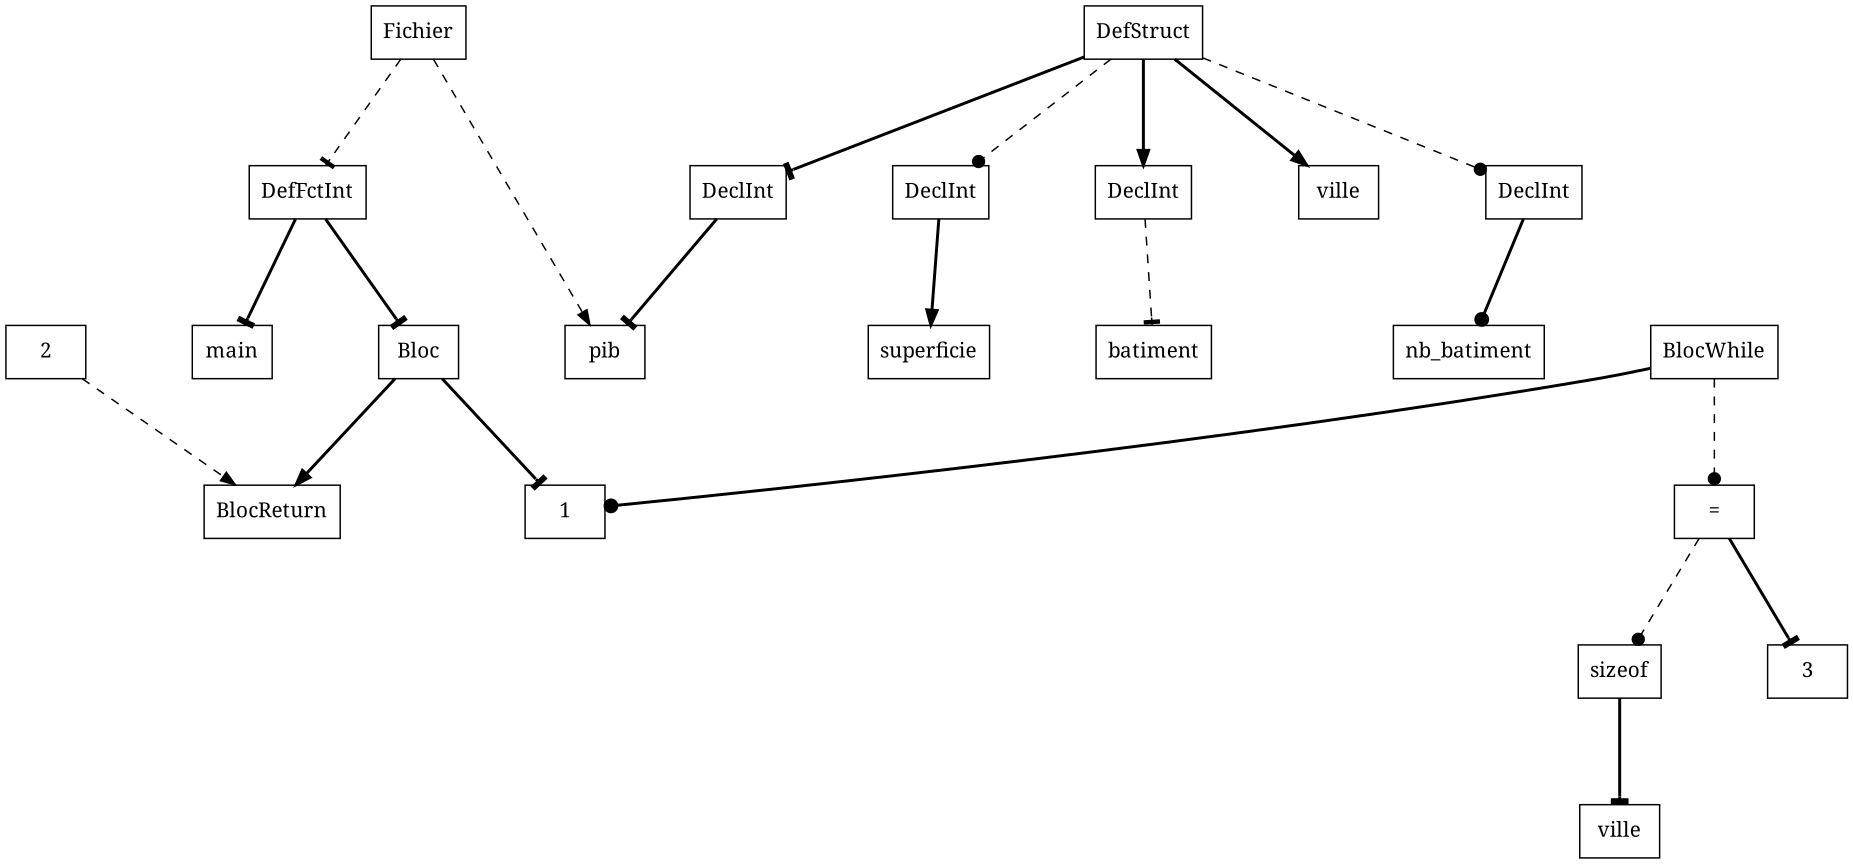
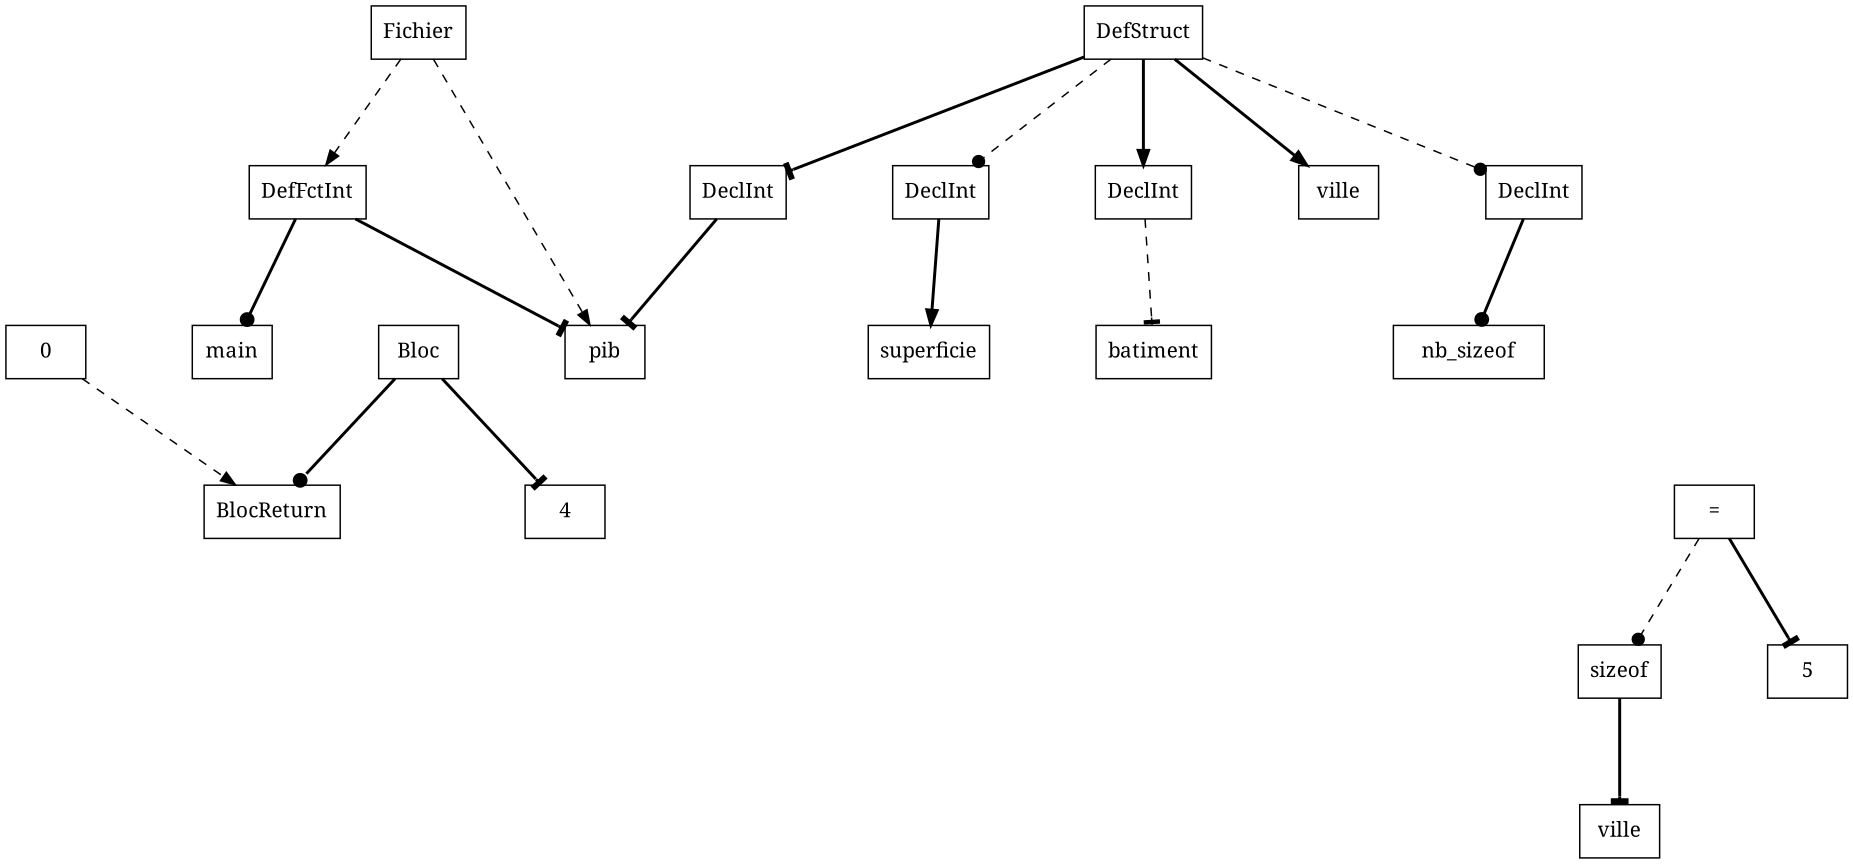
edge "Fichier" -> "DefFctInt": arrowhead tee -> normal
edge "DefFctInt" -> "main": arrowhead tee -> dot
edge "DefFctInt" -> "Bloc": now "DefFctInt" -> "pib"
node "2": label "2" -> "0"
node "nb_batiment": label "nb_batiment" -> "nb_sizeof"
node "BlocWhile": removed
edge "Bloc" -> "BlocReturn": arrowhead normal -> dot
node "1": label "1" -> "4"
node "3": label "3" -> "5"
